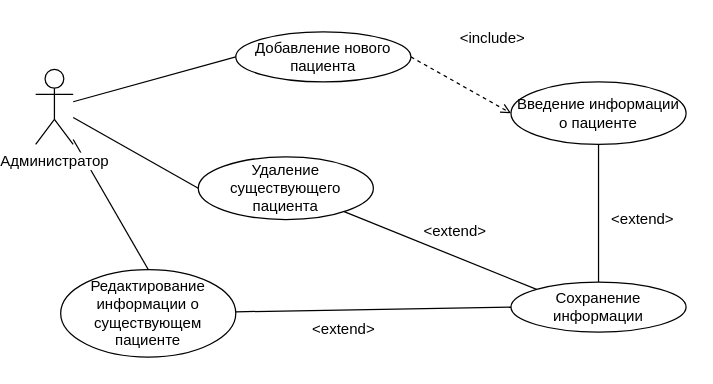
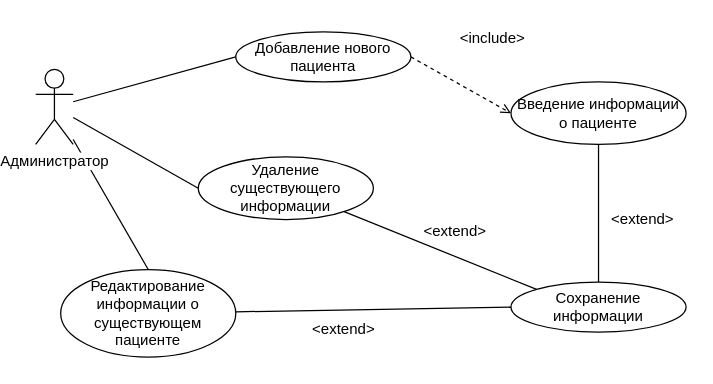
node "Удаление существующего пациента": label "Удаление существующего пациента" -> "Удаление существующего информации"
